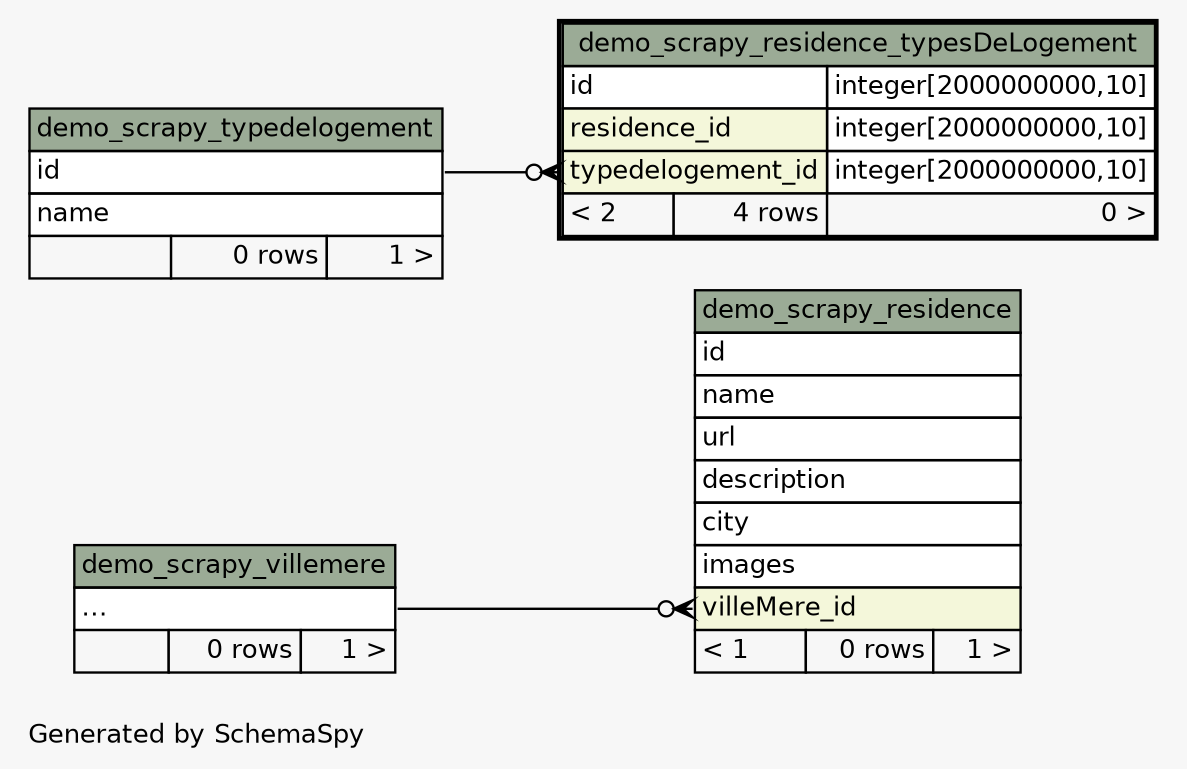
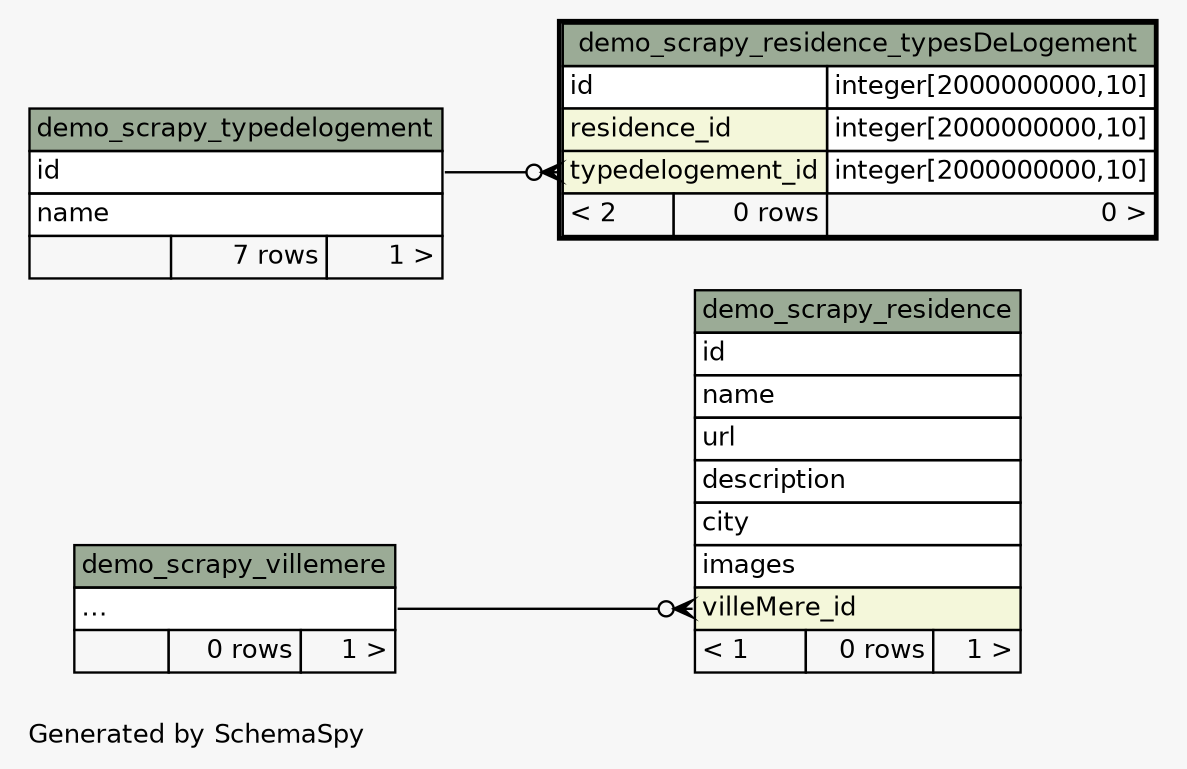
node "demo_scrapy_residence_typesDeLogement": text "4 rows" -> "0 rows"
node "demo_scrapy_typedelogement": text "0 rows" -> "7 rows"
